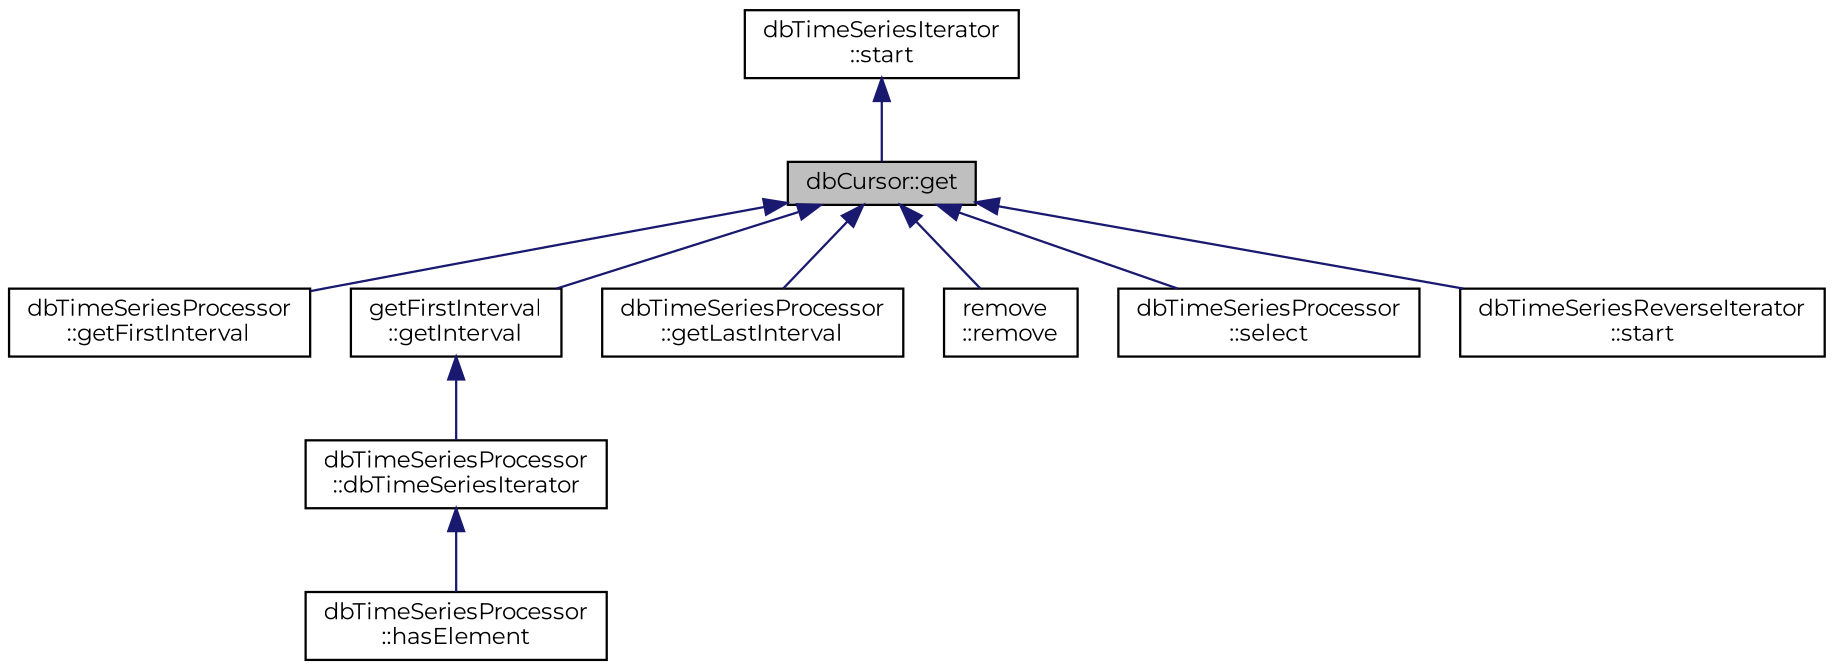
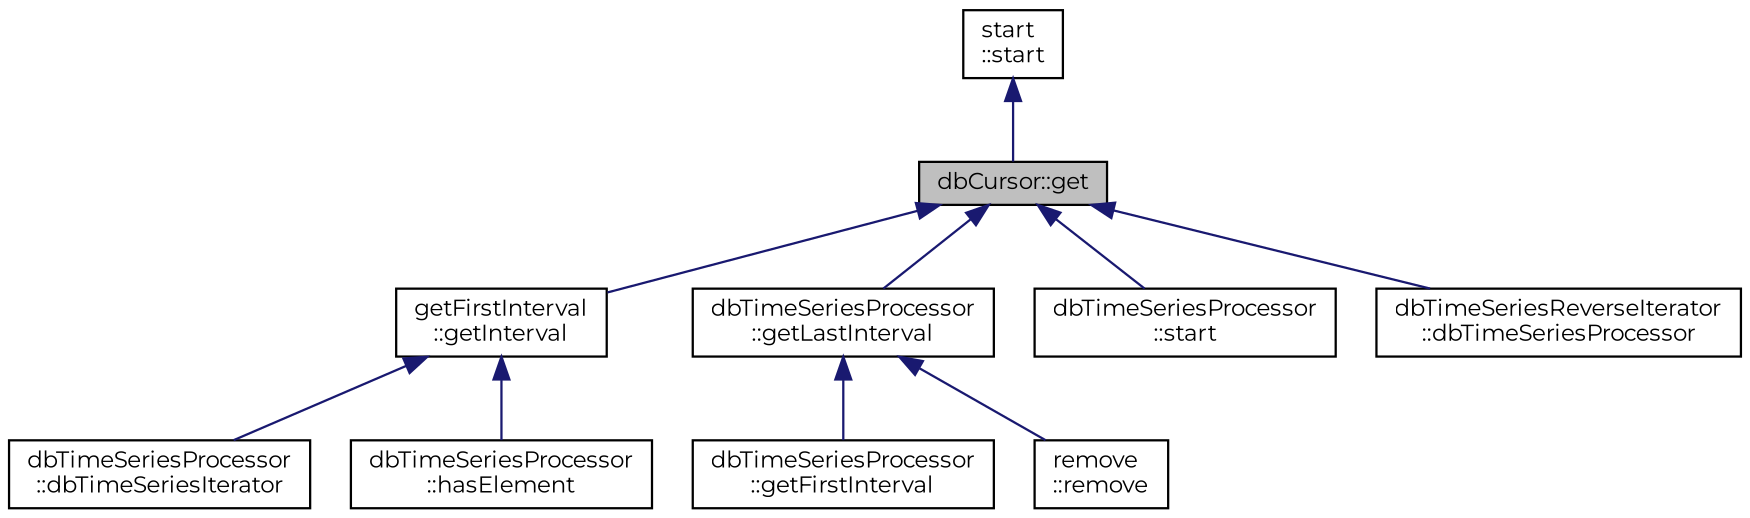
node "dbTimeSeriesIterator ::start": label "dbTimeSeriesIterator ::start" -> "start ::start"
edge "dbTimeSeriesProcessor ::getFirstInterval" -> "dbCursor::get": now "dbTimeSeriesProcessor ::getFirstInterval" -> "dbTimeSeriesProcessor ::getLastInterval"
edge "remove ::remove" -> "dbCursor::get": now "remove ::remove" -> "dbTimeSeriesProcessor ::getLastInterval"
node "dbTimeSeriesProcessor ::select": label "dbTimeSeriesProcessor ::select" -> "dbTimeSeriesProcessor ::start"
node "dbTimeSeriesReverseIterator ::start": label "dbTimeSeriesReverseIterator ::start" -> "dbTimeSeriesReverseIterator ::dbTimeSeriesProcessor"
edge "dbTimeSeriesProcessor ::hasElement" -> "dbTimeSeriesProcessor ::dbTimeSeriesIterator": now "dbTimeSeriesProcessor ::hasElement" -> "getFirstInterval ::getInterval"
